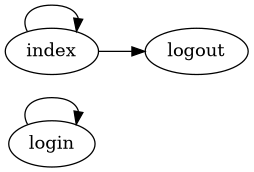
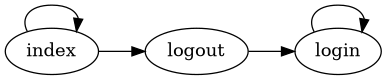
edge "logout" -> "login": added
